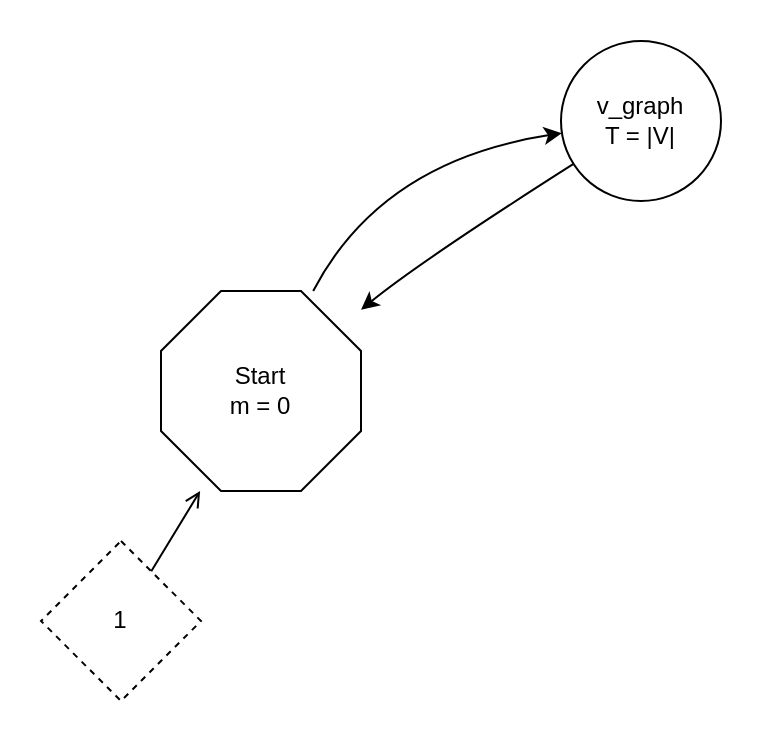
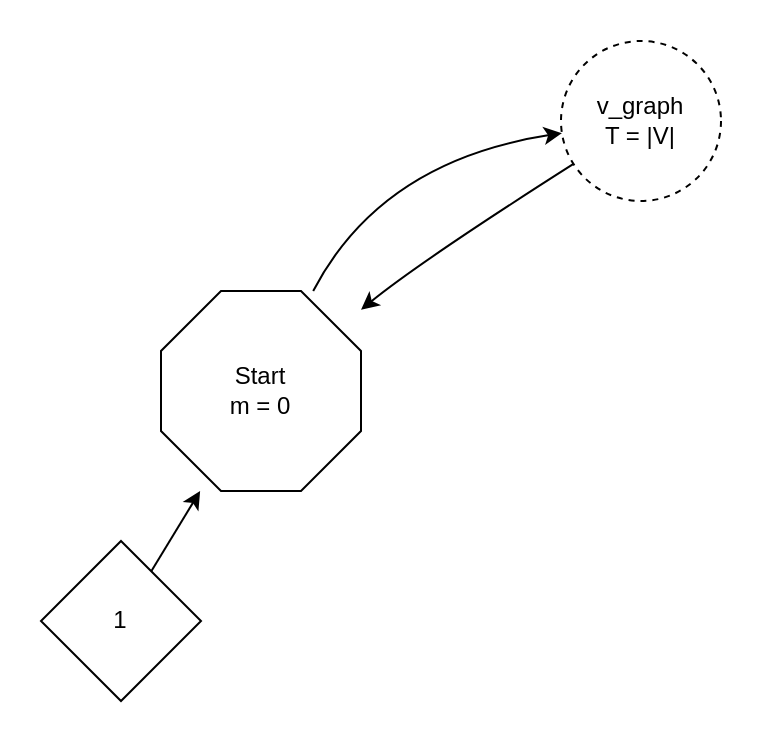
node "v_graph T = |V|": style solid -> dashed
edge "1" -> "Start m = 0": arrowhead open -> classic
node "1": style dashed -> solid
